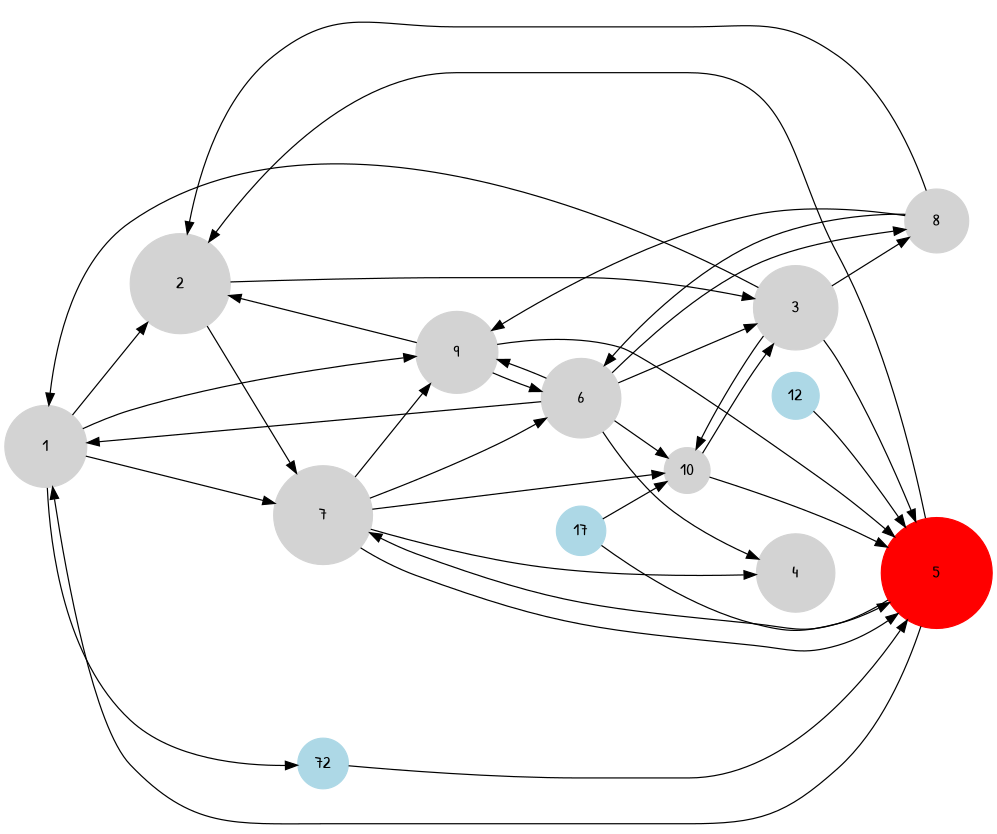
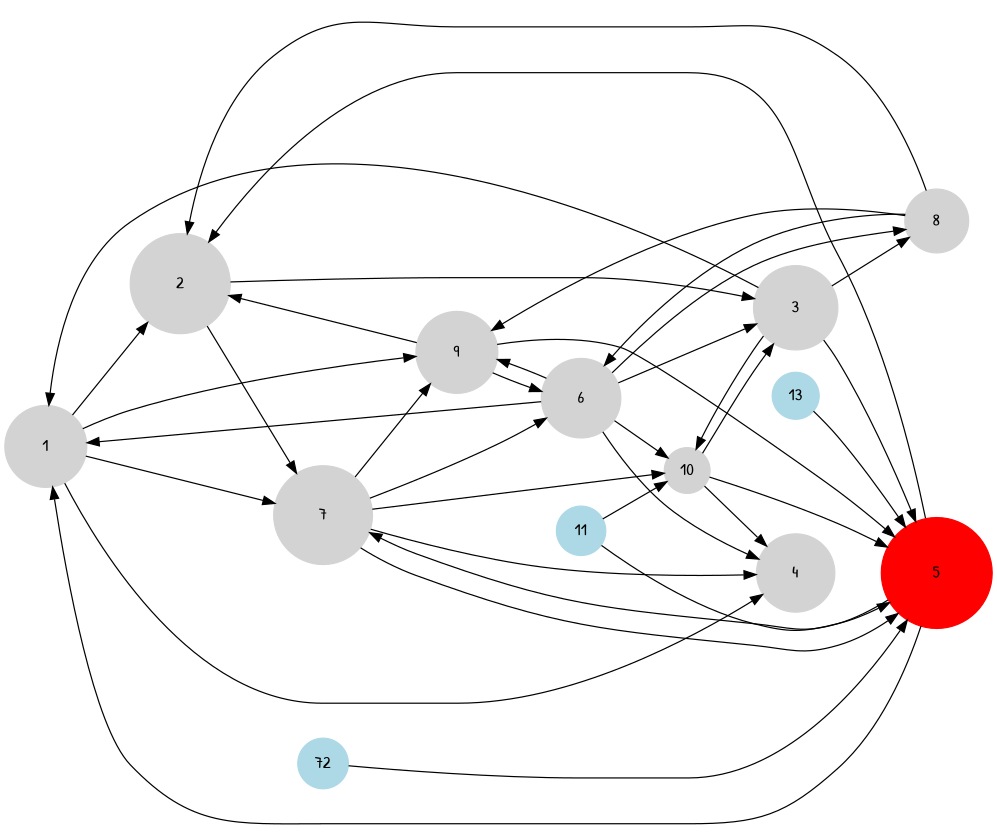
node "12": label "12" -> "13"
edge "10" -> "4": added
node "17": label "17" -> "11"
edge "1" -> "72": now "1" -> "4"
